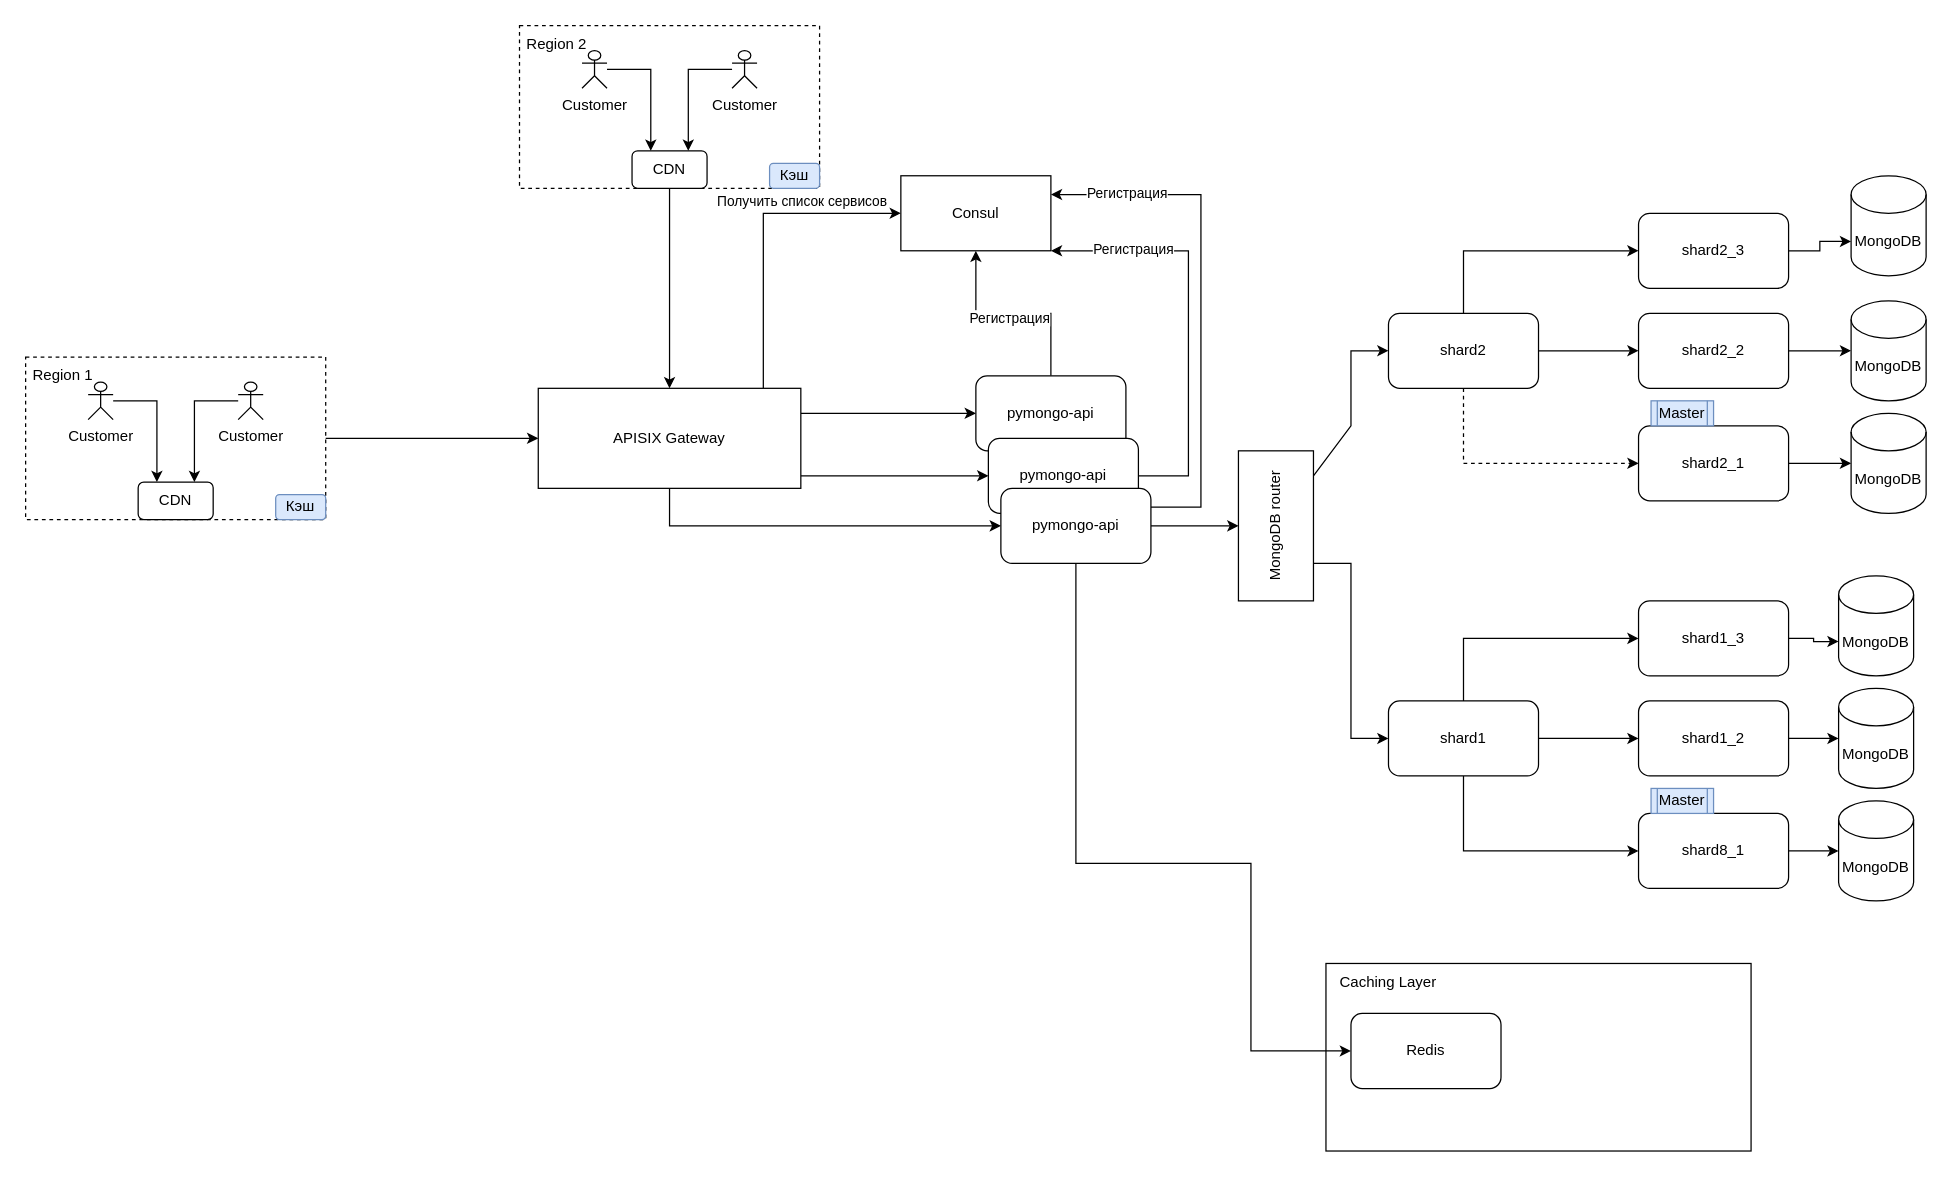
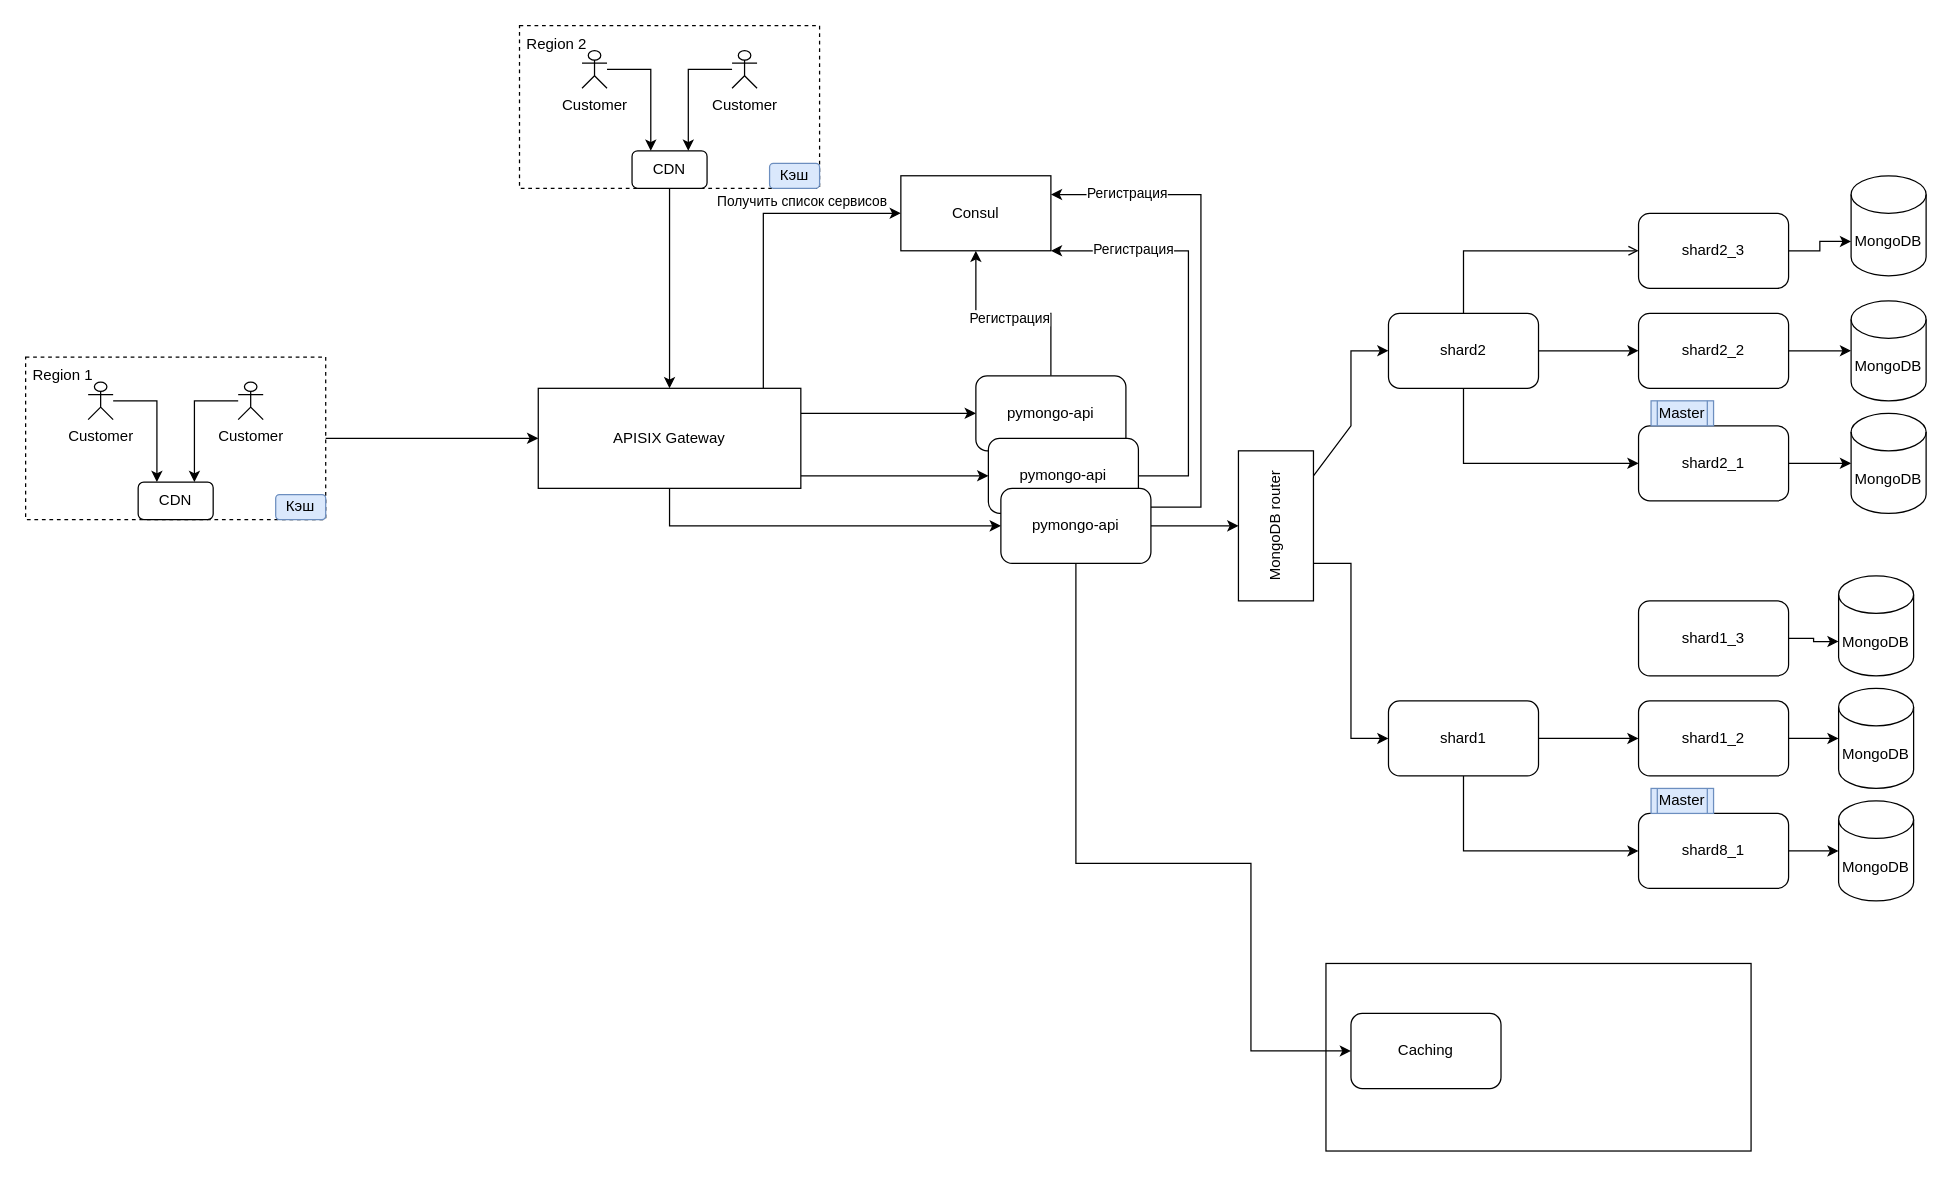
edge "shard2" -> "shard2_3": arrowhead classic -> open
edge "shard2" -> "shard2_1": style dashed -> solid
edge "shard1" -> "shard1_3": removed
node "Caching Layer": removed
node "Redis": label "Redis" -> "Caching"
